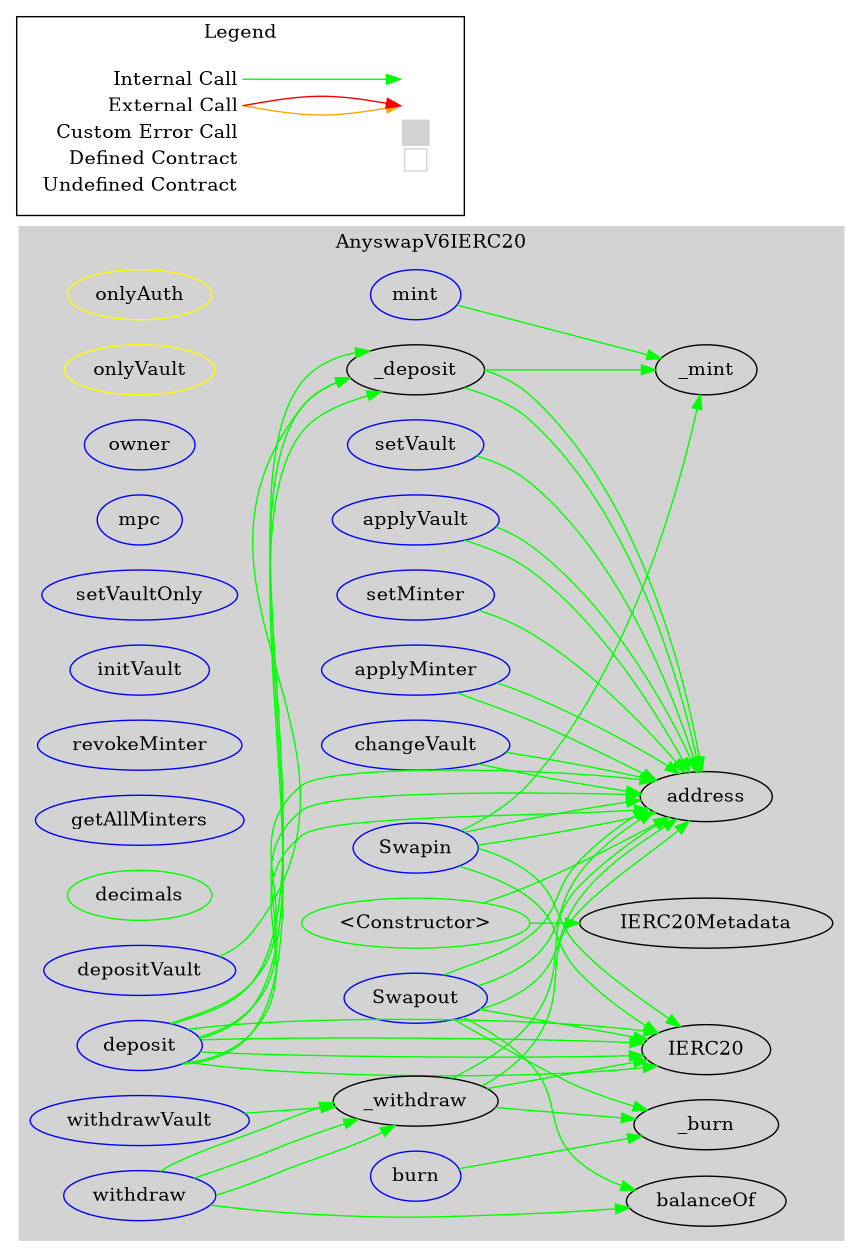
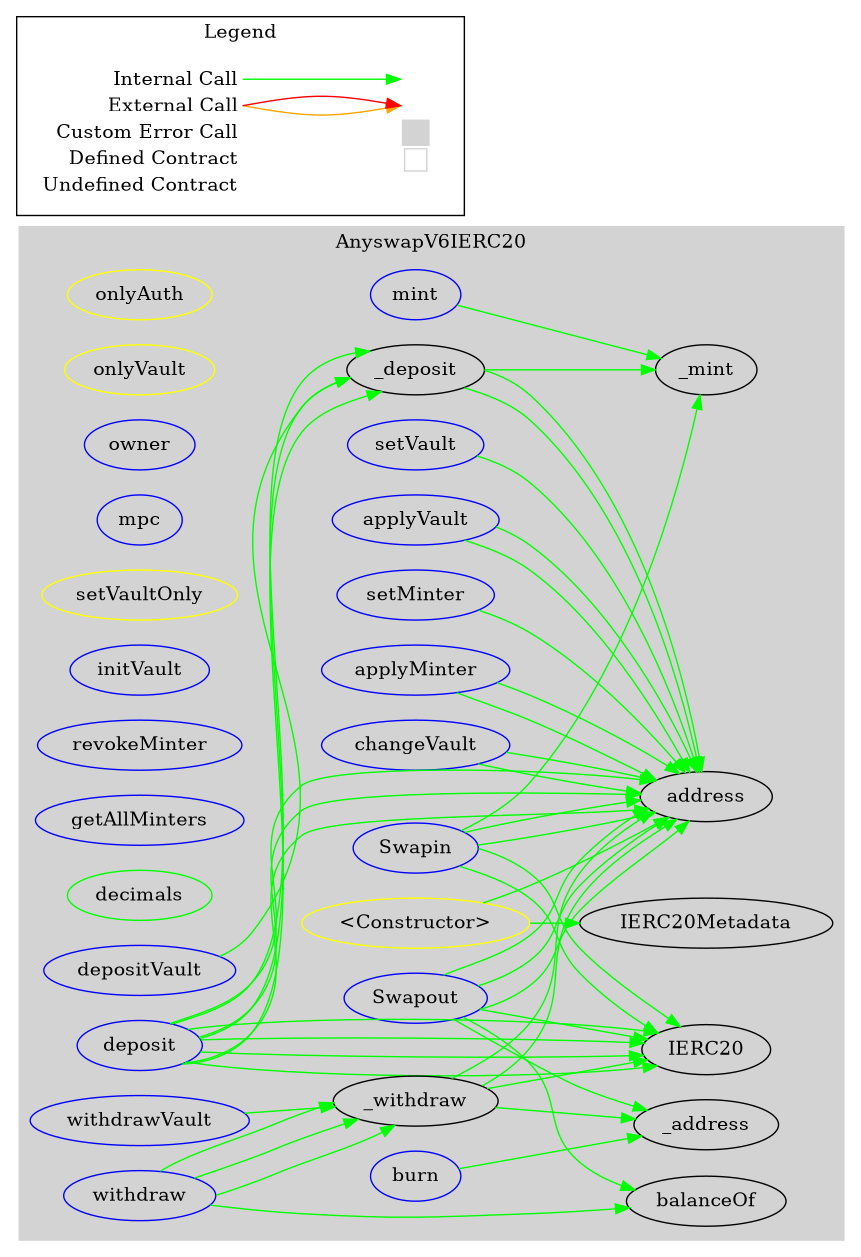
node "setVaultOnly": color blue -> yellow
node "<Constructor>": color green -> yellow
node "_burn": label "_burn" -> "_address"
